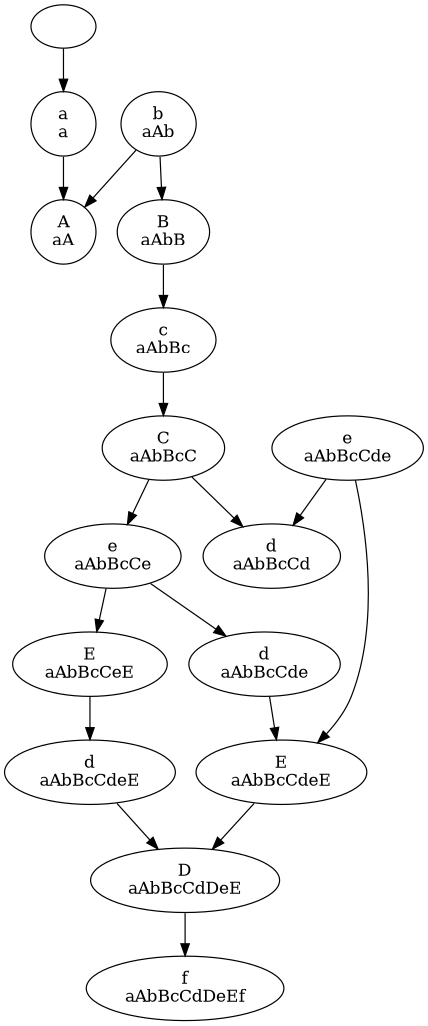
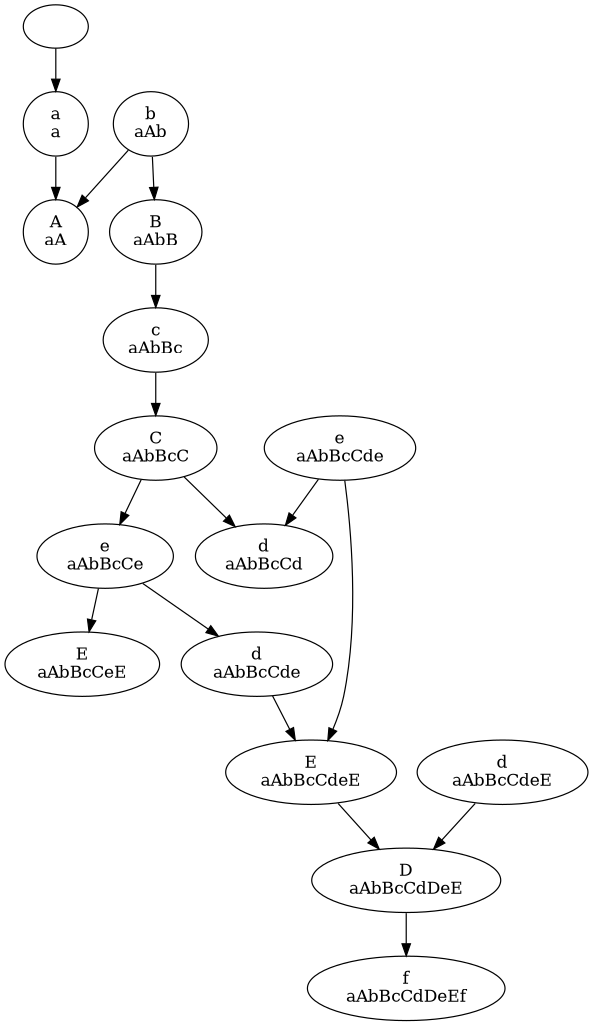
edge "E aAbBcCeE" -> "d aAbBcCdeE": removed
